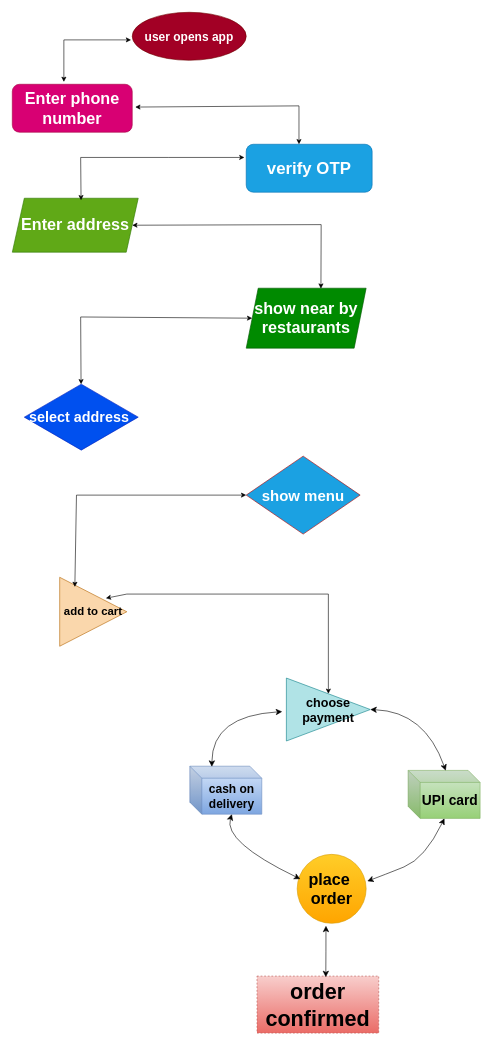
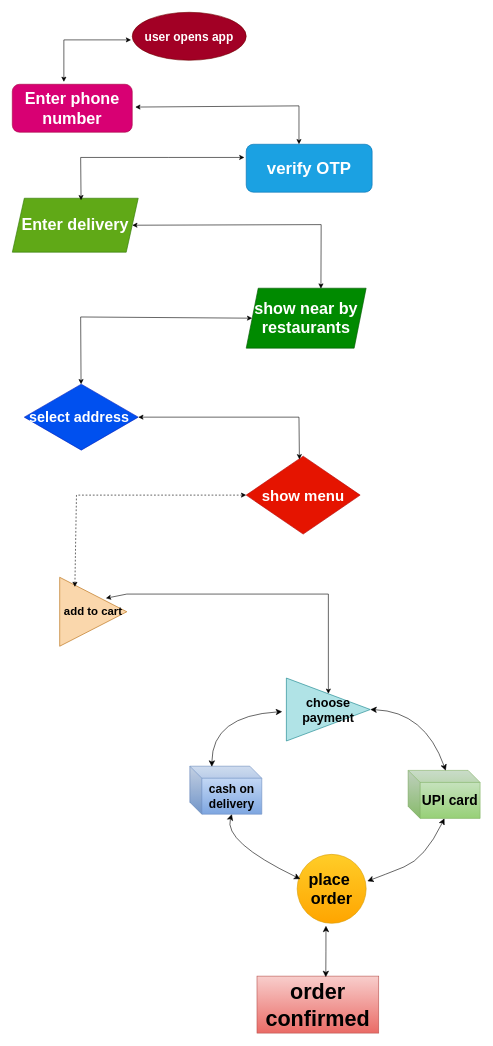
node "Enter address": label "Enter address" -> "Enter delivery"
edge "select address" -- "show menu": added
edge "show menu" -- "add to cart": style solid -> dashed
node "show menu": fillcolor #1ba1e2 -> #e51400
node "order confirmed": style dashed -> solid
